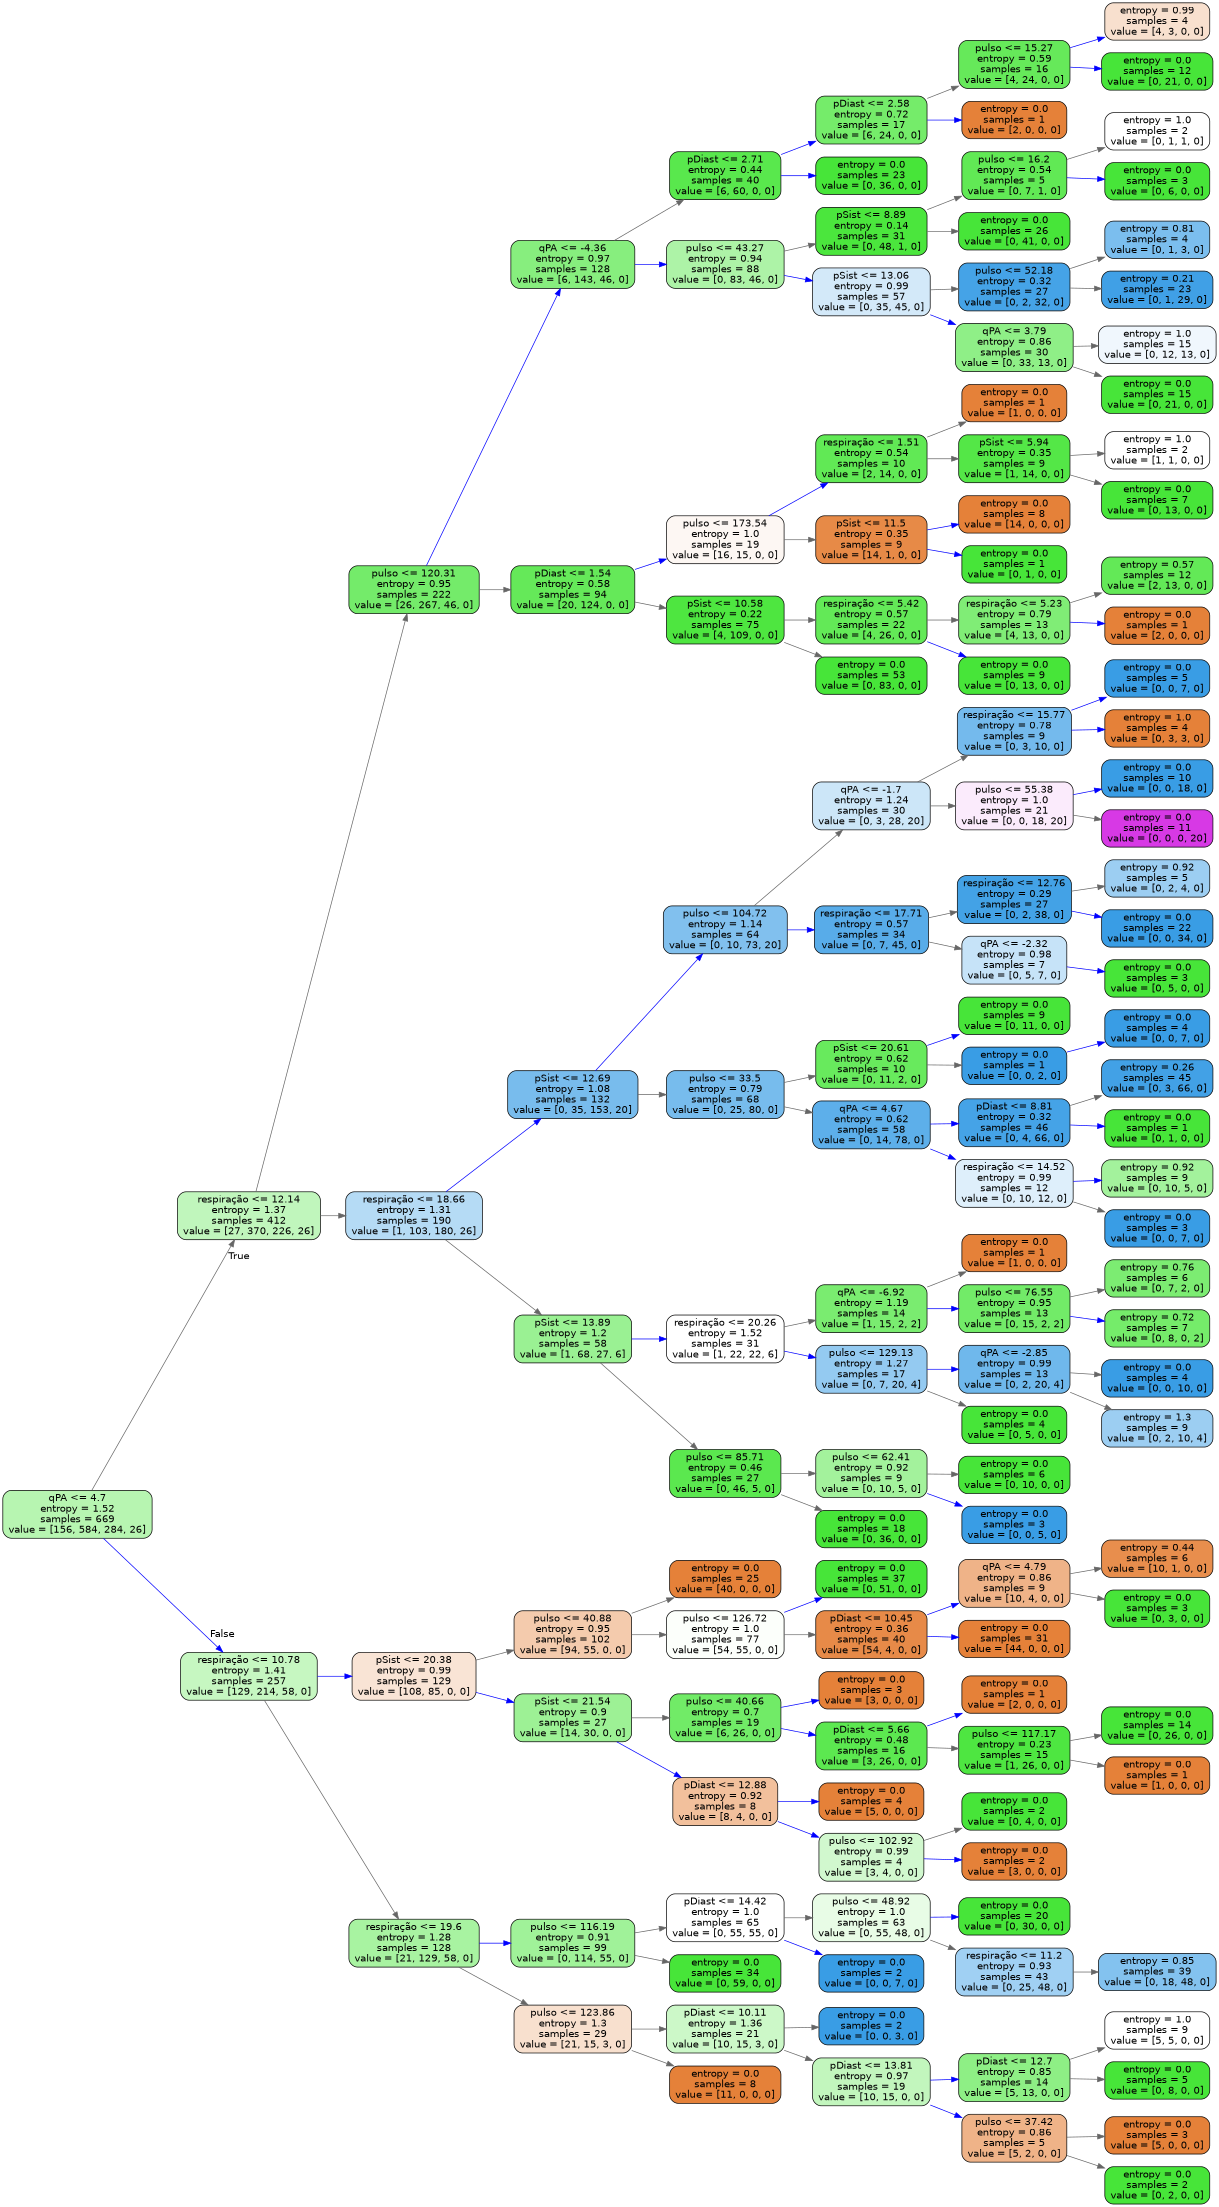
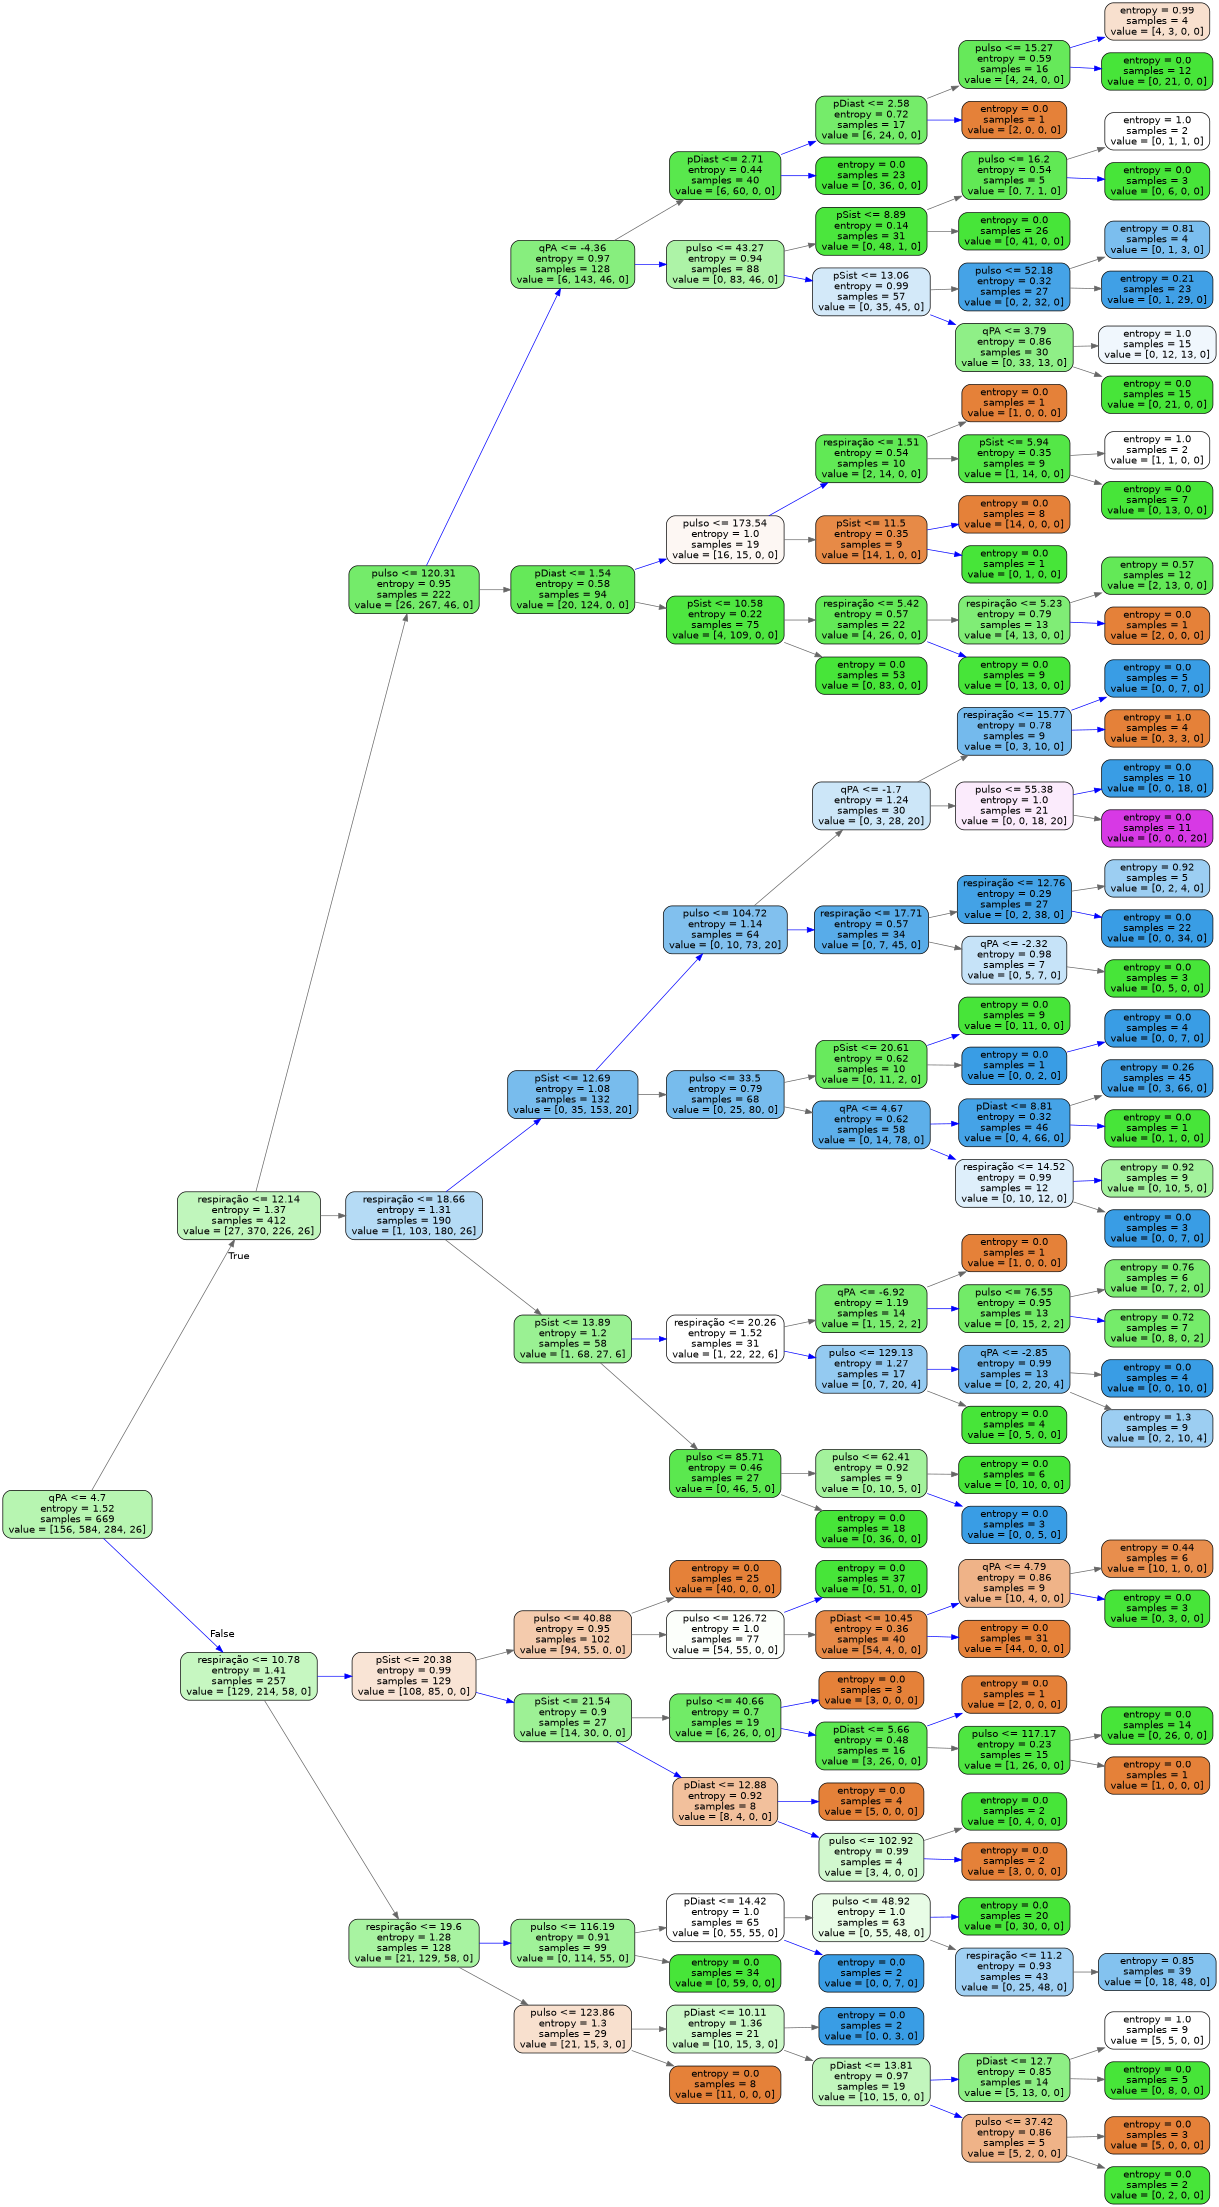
edge "qPA <= -2.32 entropy = 0.98 samples = 7 value = [0, 5, 7, 0]" -> "entropy = 0.0 samples = 3 value = [0, 5, 0, 0]": color blue -> gray40
edge "qPA <= 4.79 entropy = 0.86 samples = 9 value = [10, 4, 0, 0]" -> "entropy = 0.0 samples = 3 value = [0, 3, 0, 0]": color gray40 -> blue
